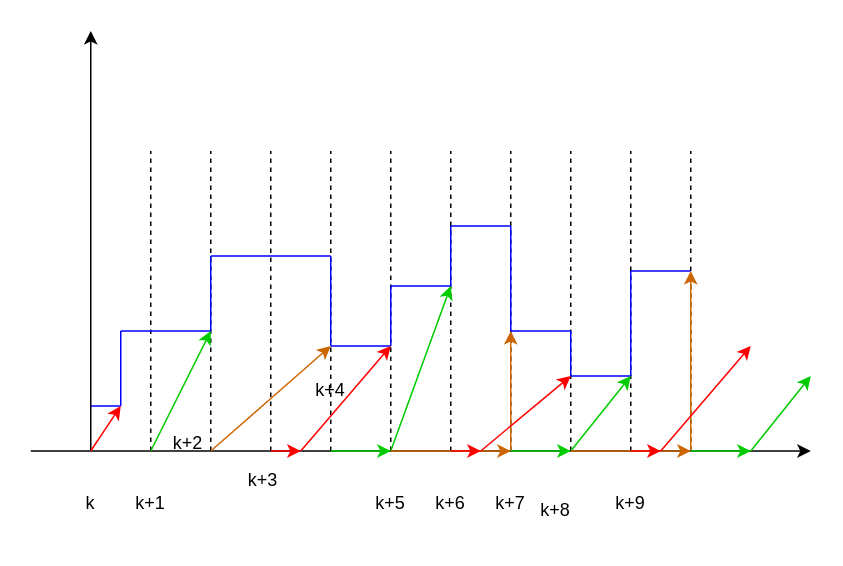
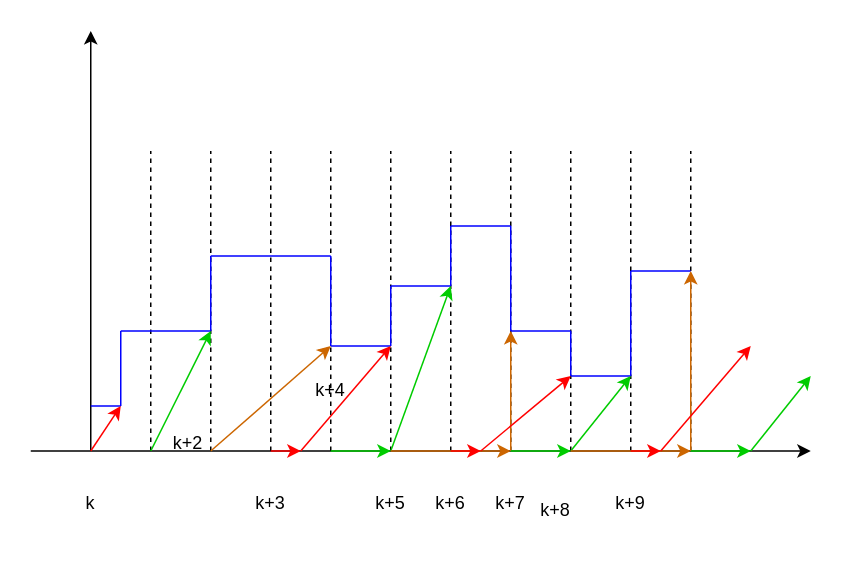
node "k+3": moved (263, 481) -> (271, 503)
node "k+1": removed
